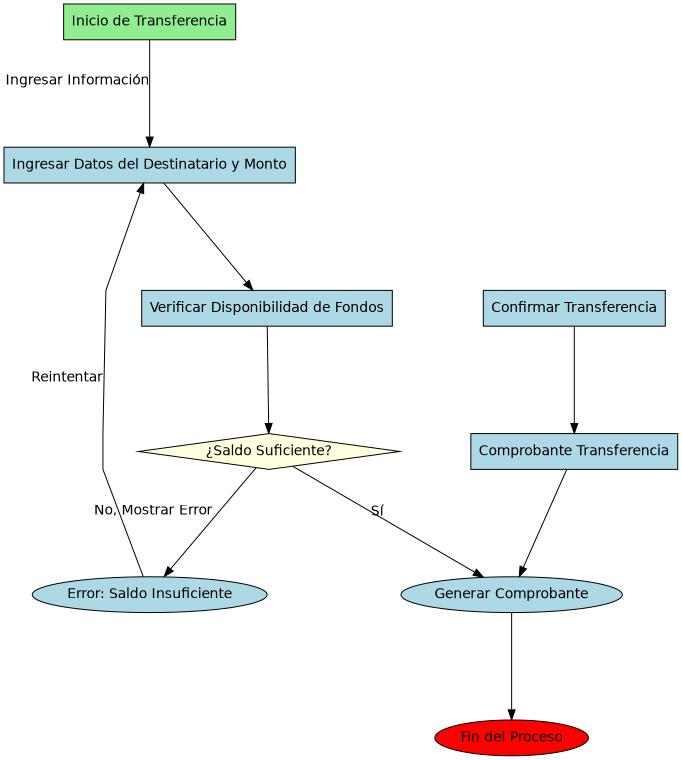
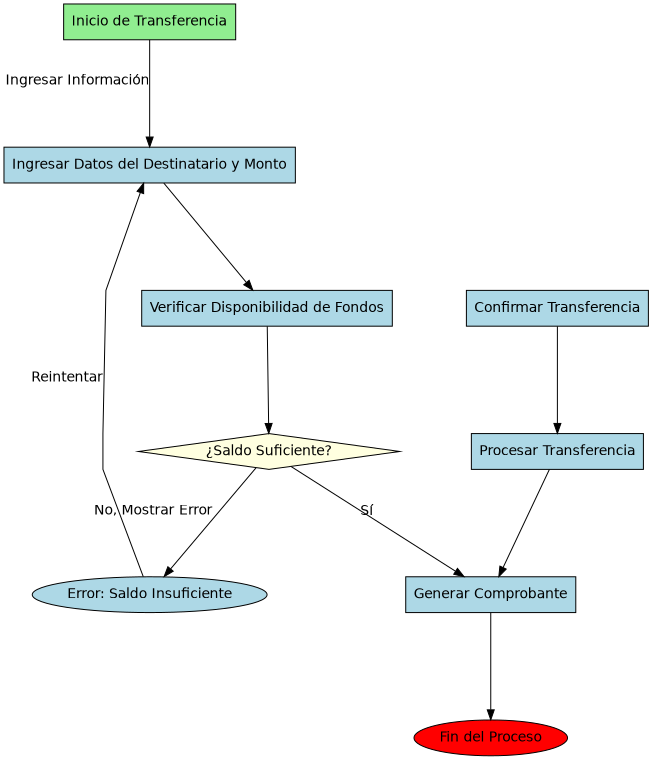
node "Comprobante Transferencia": label "Comprobante Transferencia" -> "Procesar Transferencia"
node "Generar Comprobante": shape ellipse -> box
